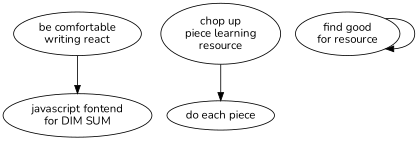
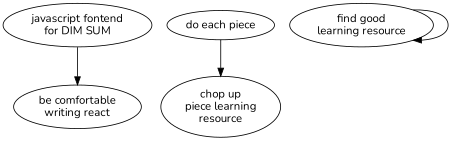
node "find good for resource": label "find good for resource" -> "find good learning resource"
edge "be comfortable writing react" -> "javascript fontend for DIM SUM": reversed
edge "chop up piece learning resource" -> "do each piece": reversed
